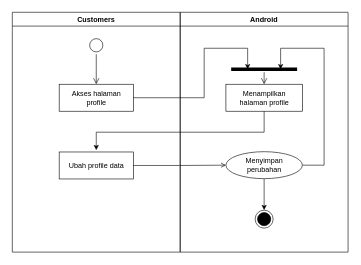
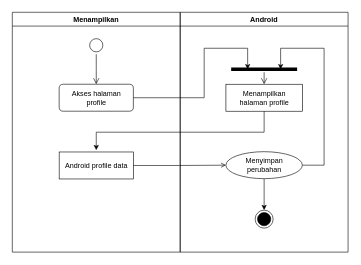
node "Customers": label "Customers" -> "Menampilkan"
node "Akses halaman profile": shape rectangle -> rounded rectangle
node "Ubah profile data": label "Ubah profile data" -> "Android profile data"
